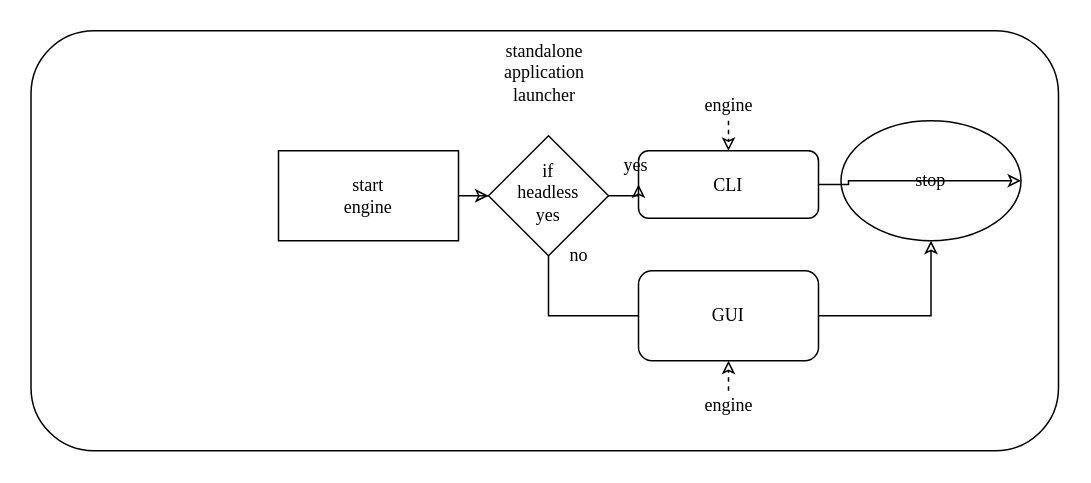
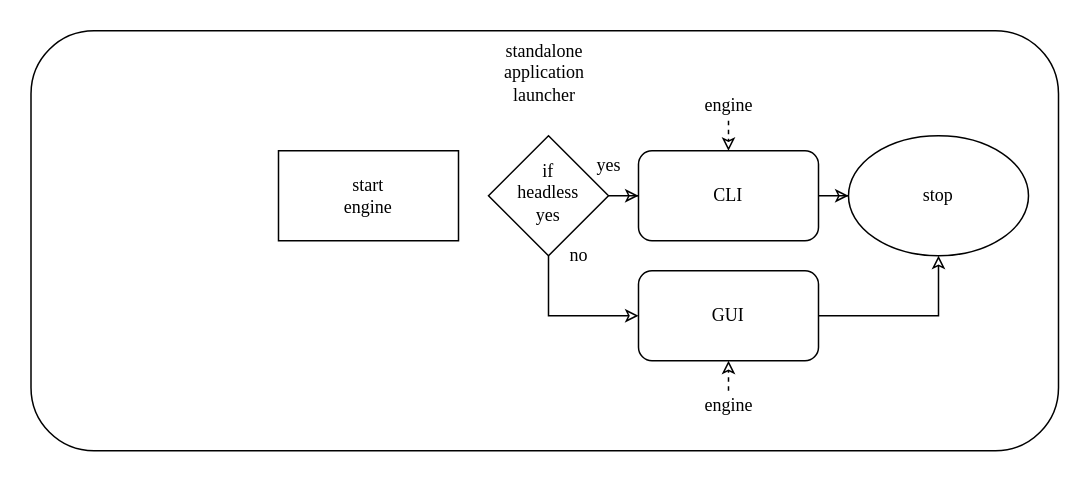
node "stop": moved (931, 181) -> (938, 196)
node "CLI": size 180x68 -> 180x90
edge "start engine" -> "if headless yes": removed
edge "if headless yes" -- "GUI": arrowhead none -> classic
